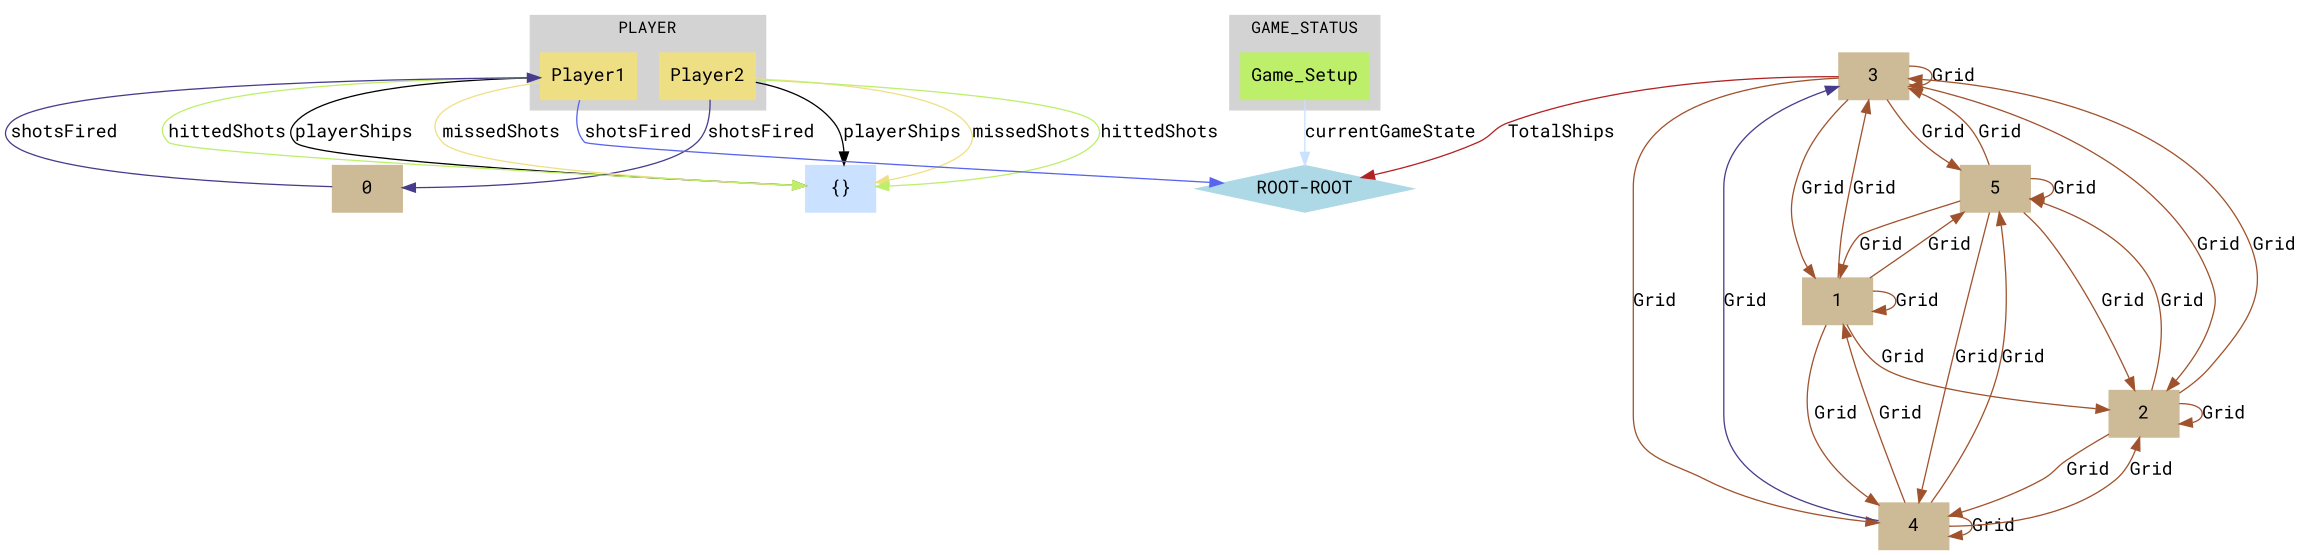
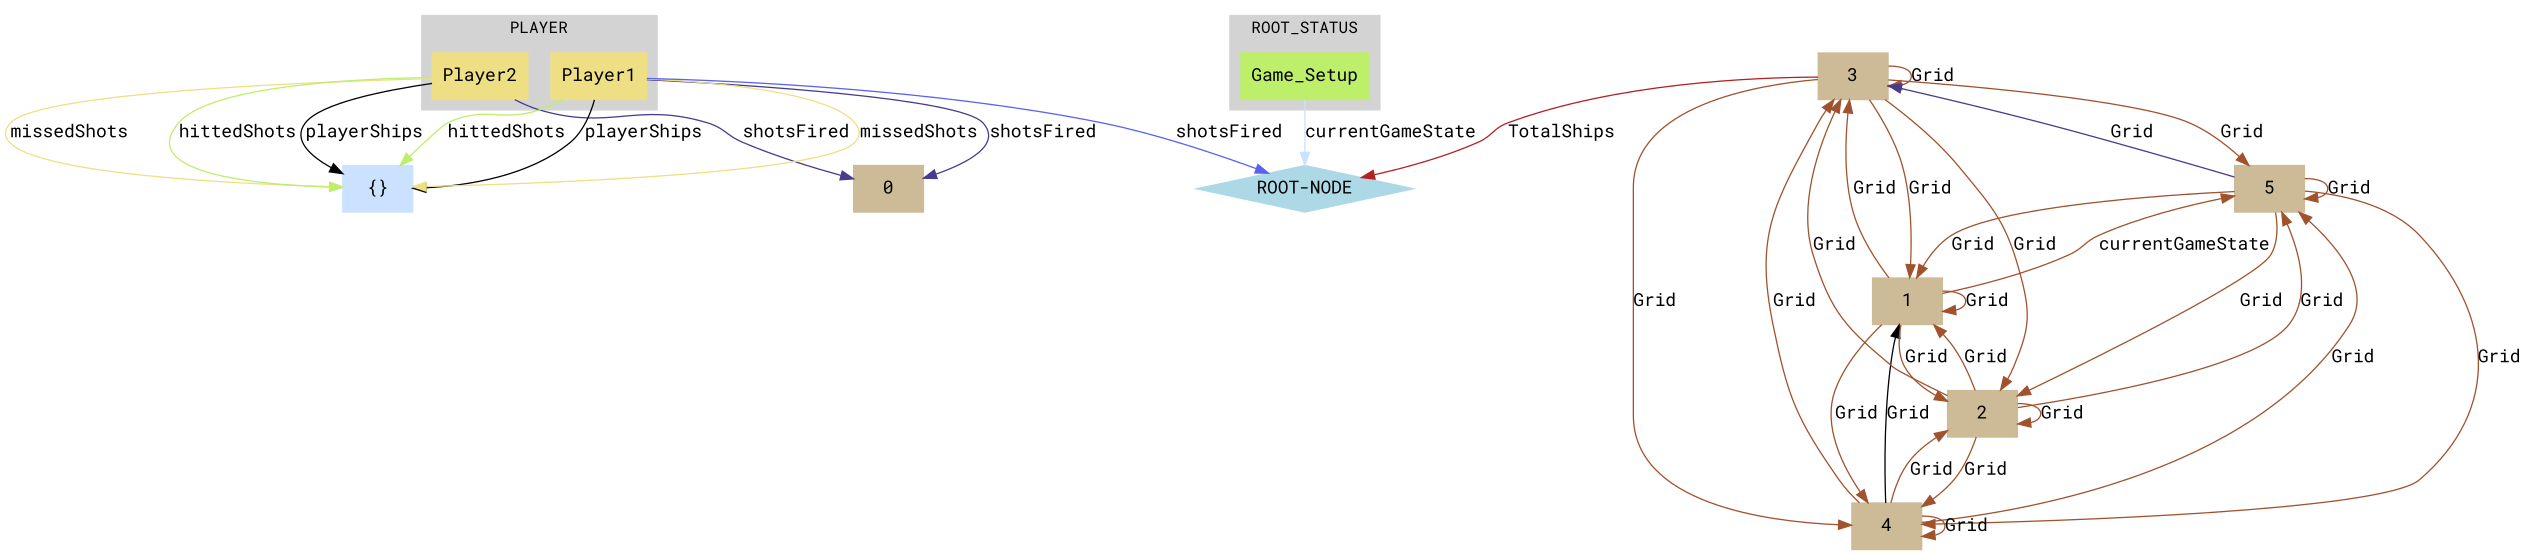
cluster "GAME_STATUS": label "GAME_STATUS" -> "ROOT_STATUS"
edge "0" -> "Player1": reversed
edge "5" -> "3": color sienna -> SlateBlue4
node "ROOT-ROOT": label "ROOT-ROOT" -> "ROOT-NODE"
edge "1" -> "5": label "Grid" -> "currentGameState"
edge "4" -> "3": color SlateBlue4 -> sienna
edge "2" -> "1": added, label "Grid"
edge "4" -> "1": color sienna -> black
